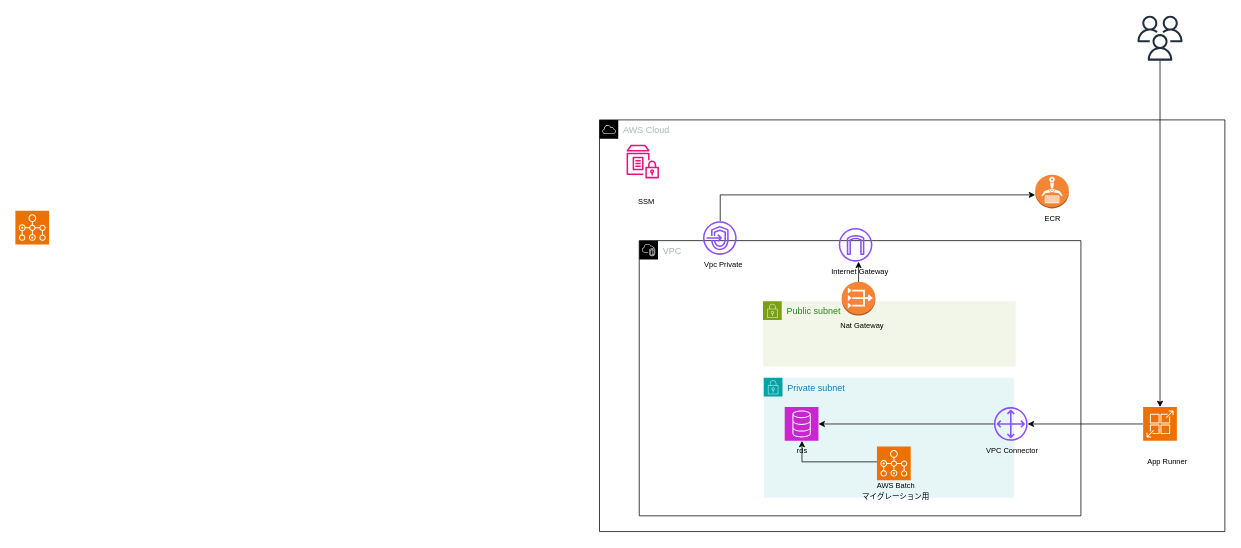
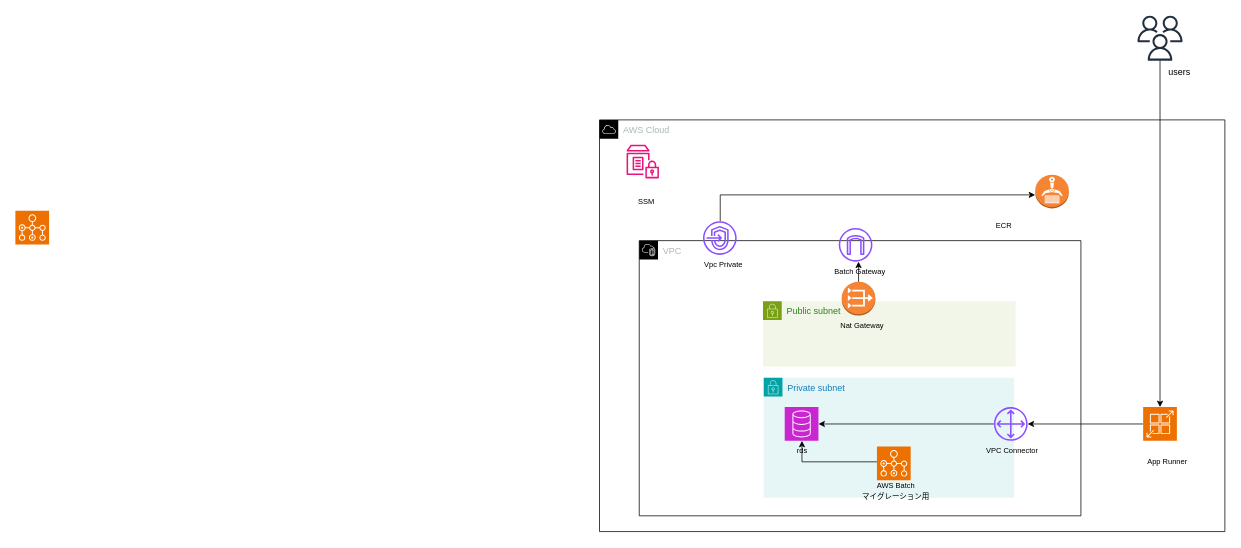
node "users": added
node "ECR": moved (1052, 218) -> (1004, 225)
node "Internet Gateway": label "Internet Gateway" -> "Batch Gateway"
